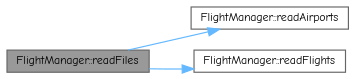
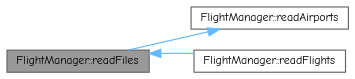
edge "FlightManager::readFiles" -> "FlightManager::readFlights": reversed
